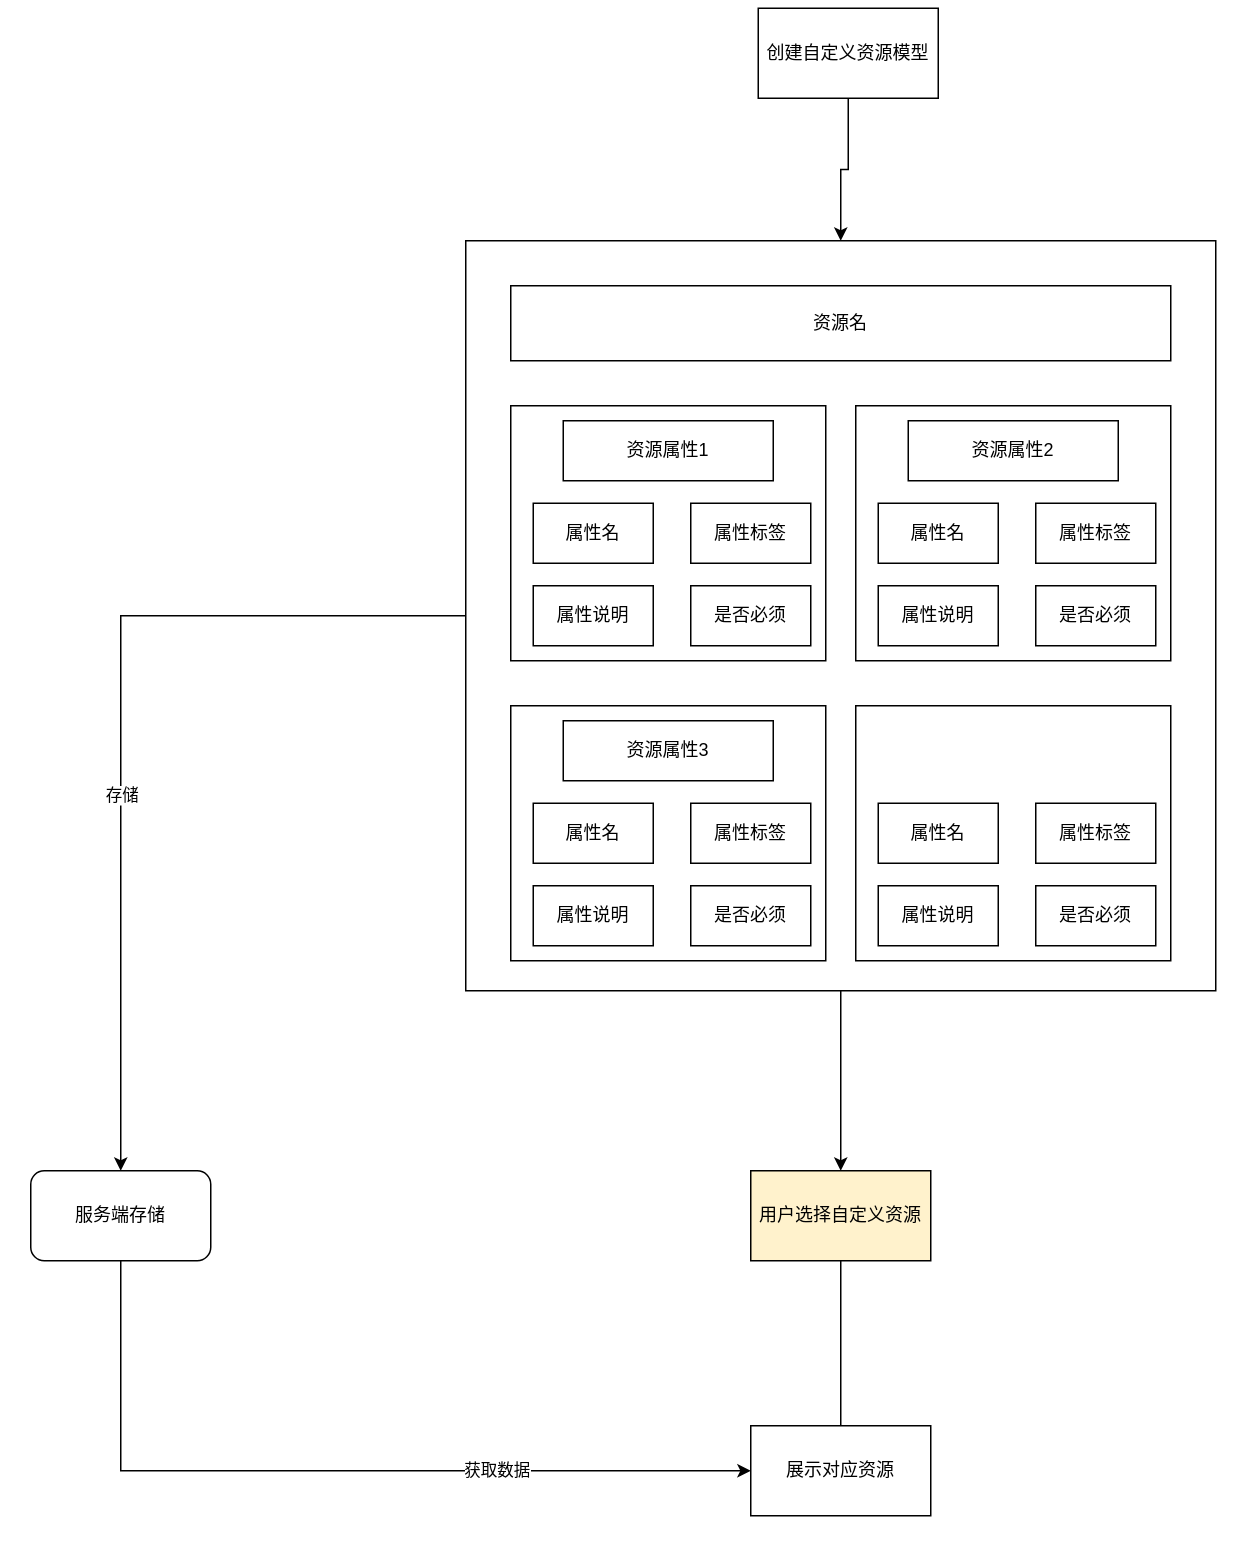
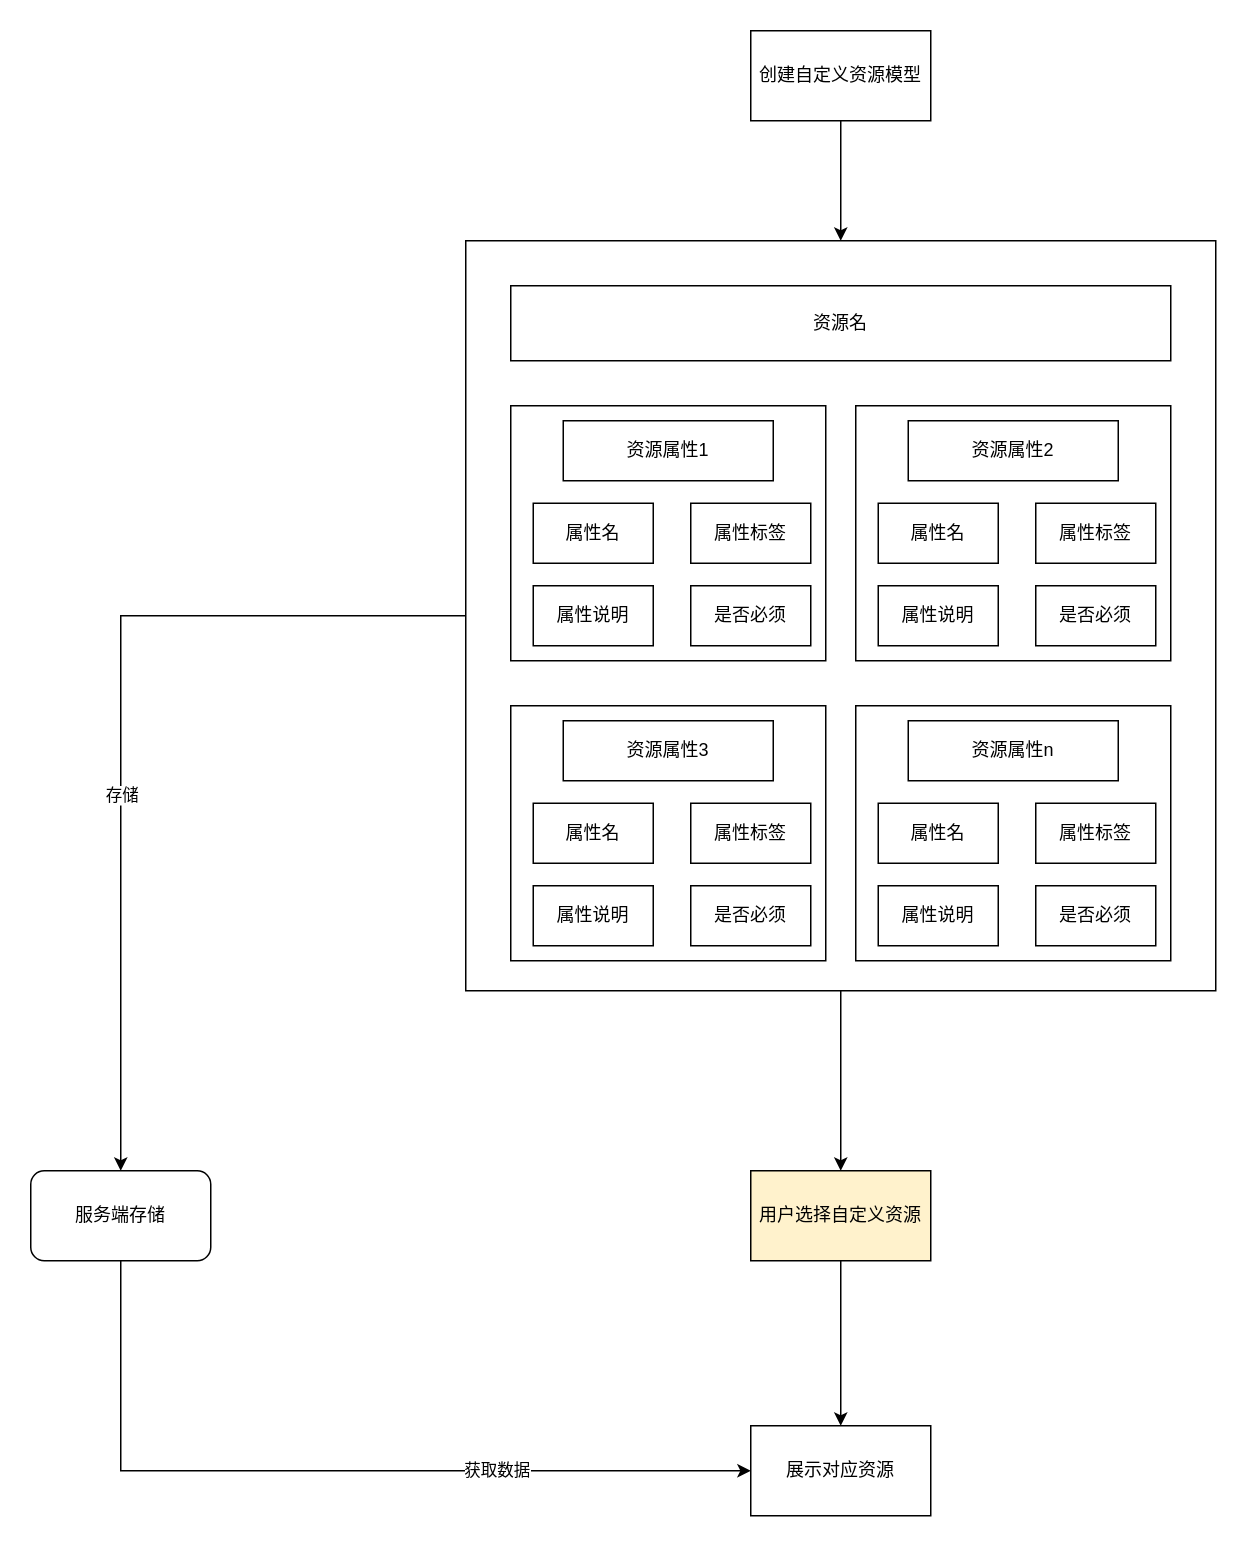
node "创建自定义资源模型": moved (848, 53) -> (841, 76)
node "资源属性n": added
edge "用户选择自定义资源" -- "展示对应资源": arrowhead none -> classic
